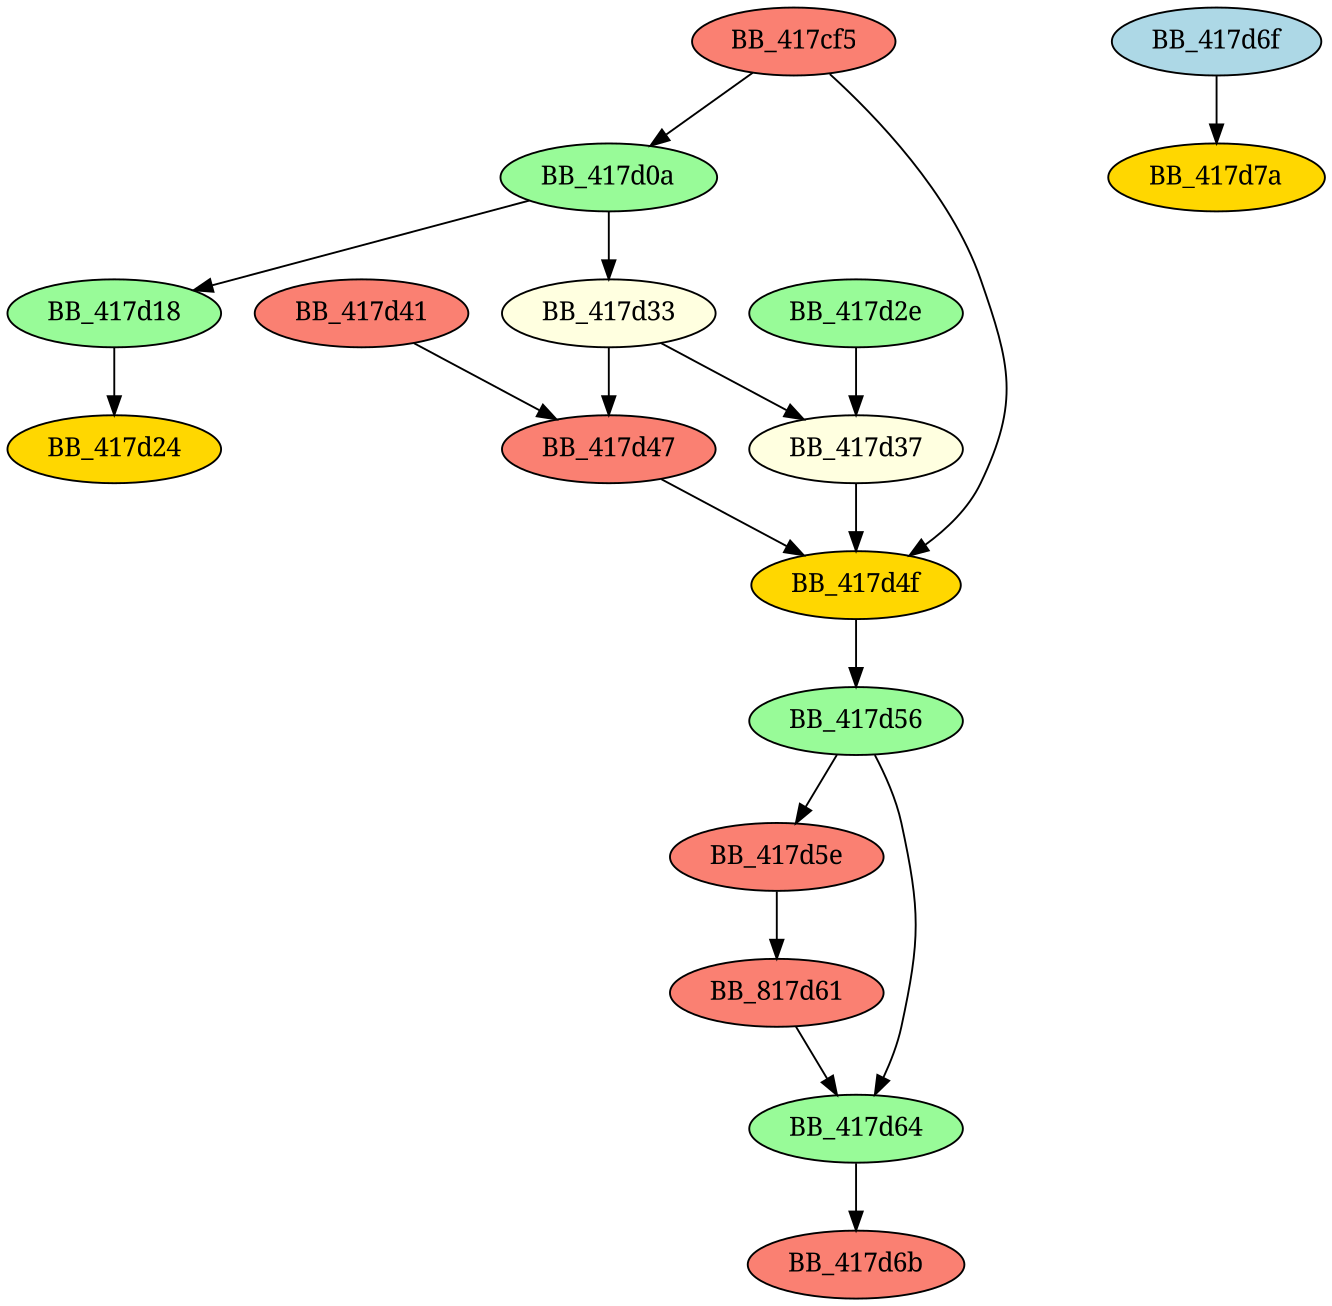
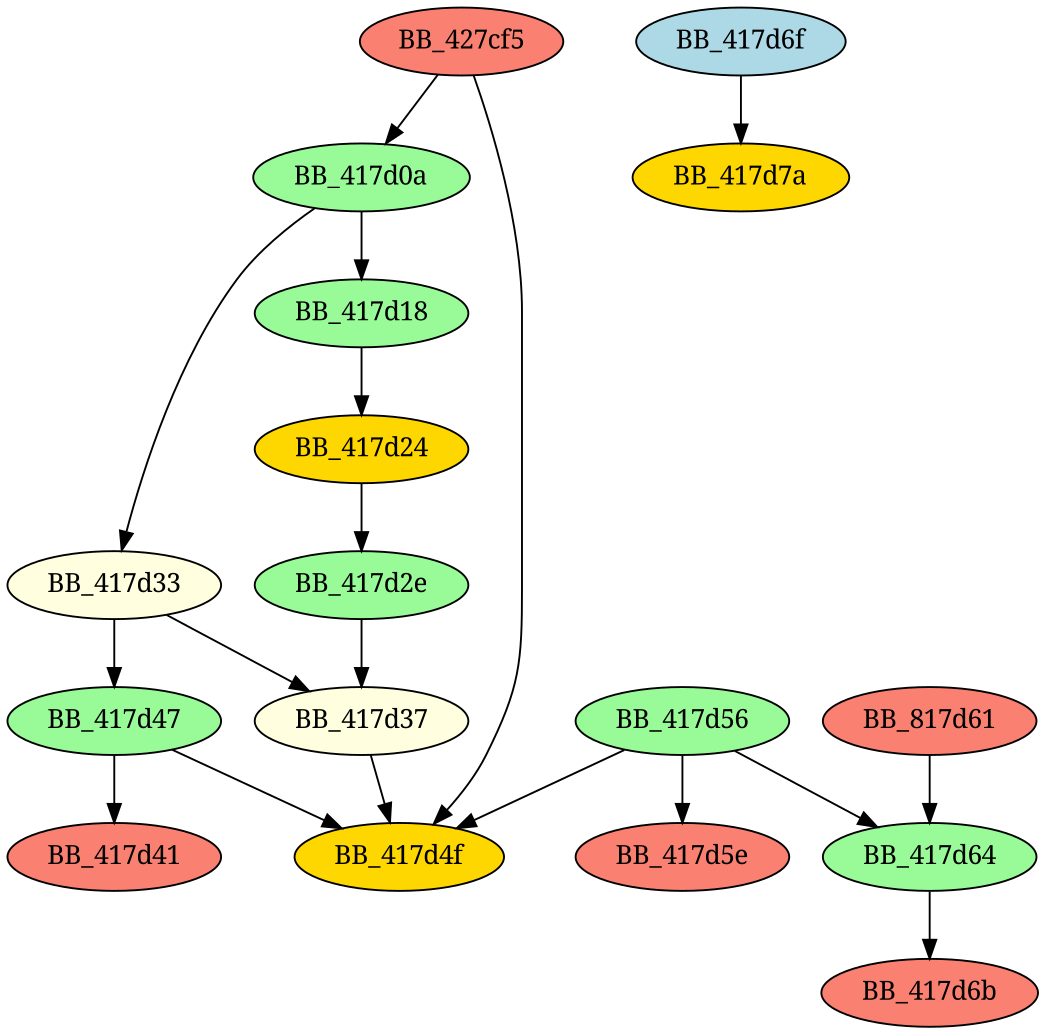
node "BB_417cf5": label "BB_417cf5" -> "BB_427cf5"
edge "BB_417d41" -> "BB_417d47": reversed
node "BB_417d47": fillcolor salmon -> palegreen
edge "BB_417d24" -> "BB_417d2e": added
edge "BB_417d4f" -> "BB_417d56": reversed
edge "BB_417d5e" -> "BB_817d61": removed
